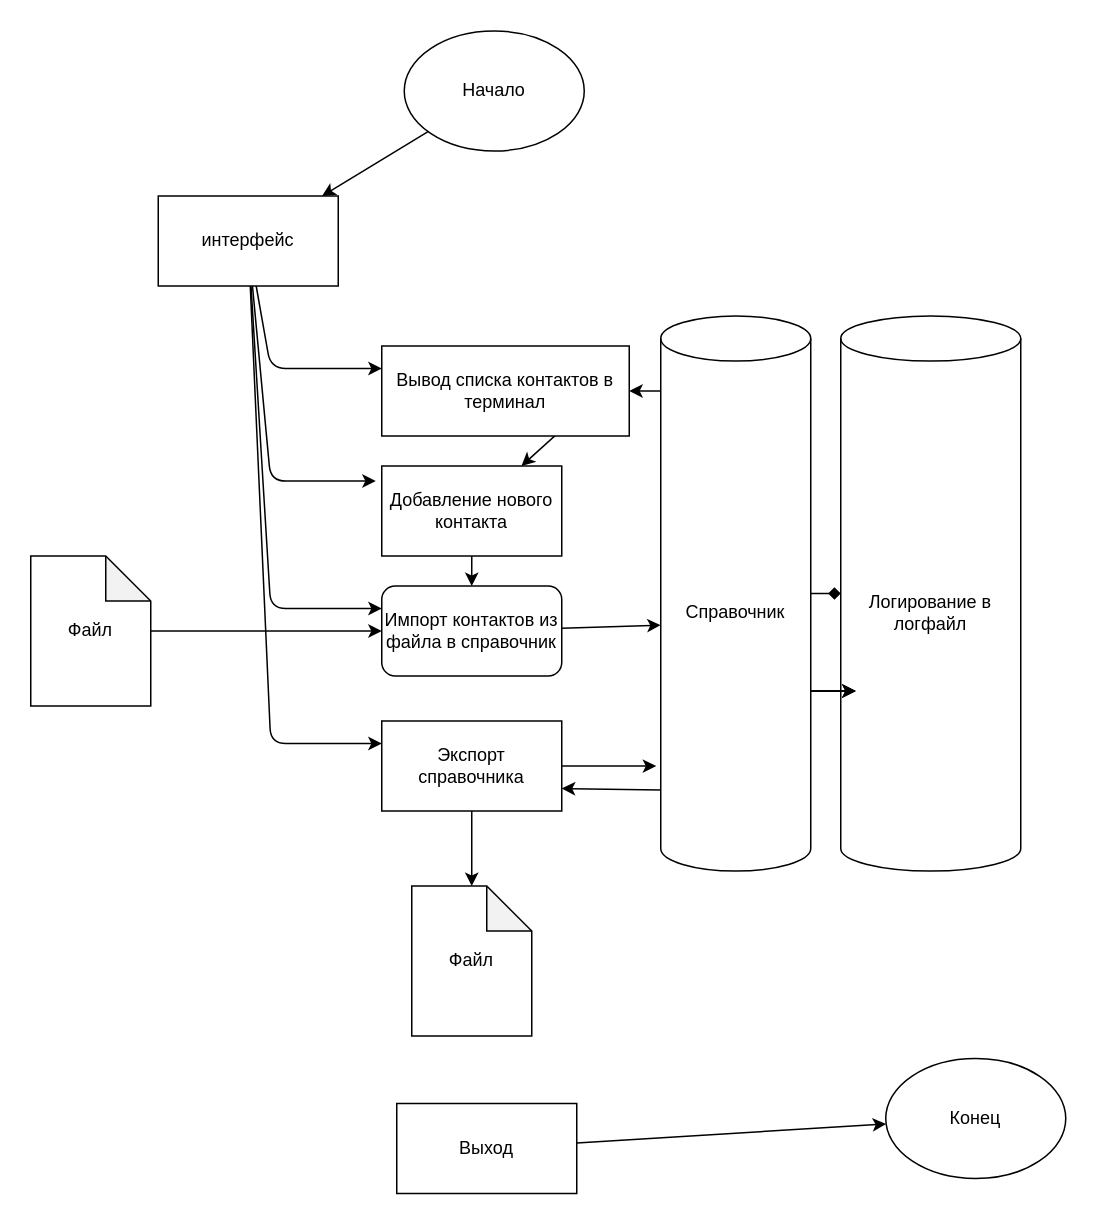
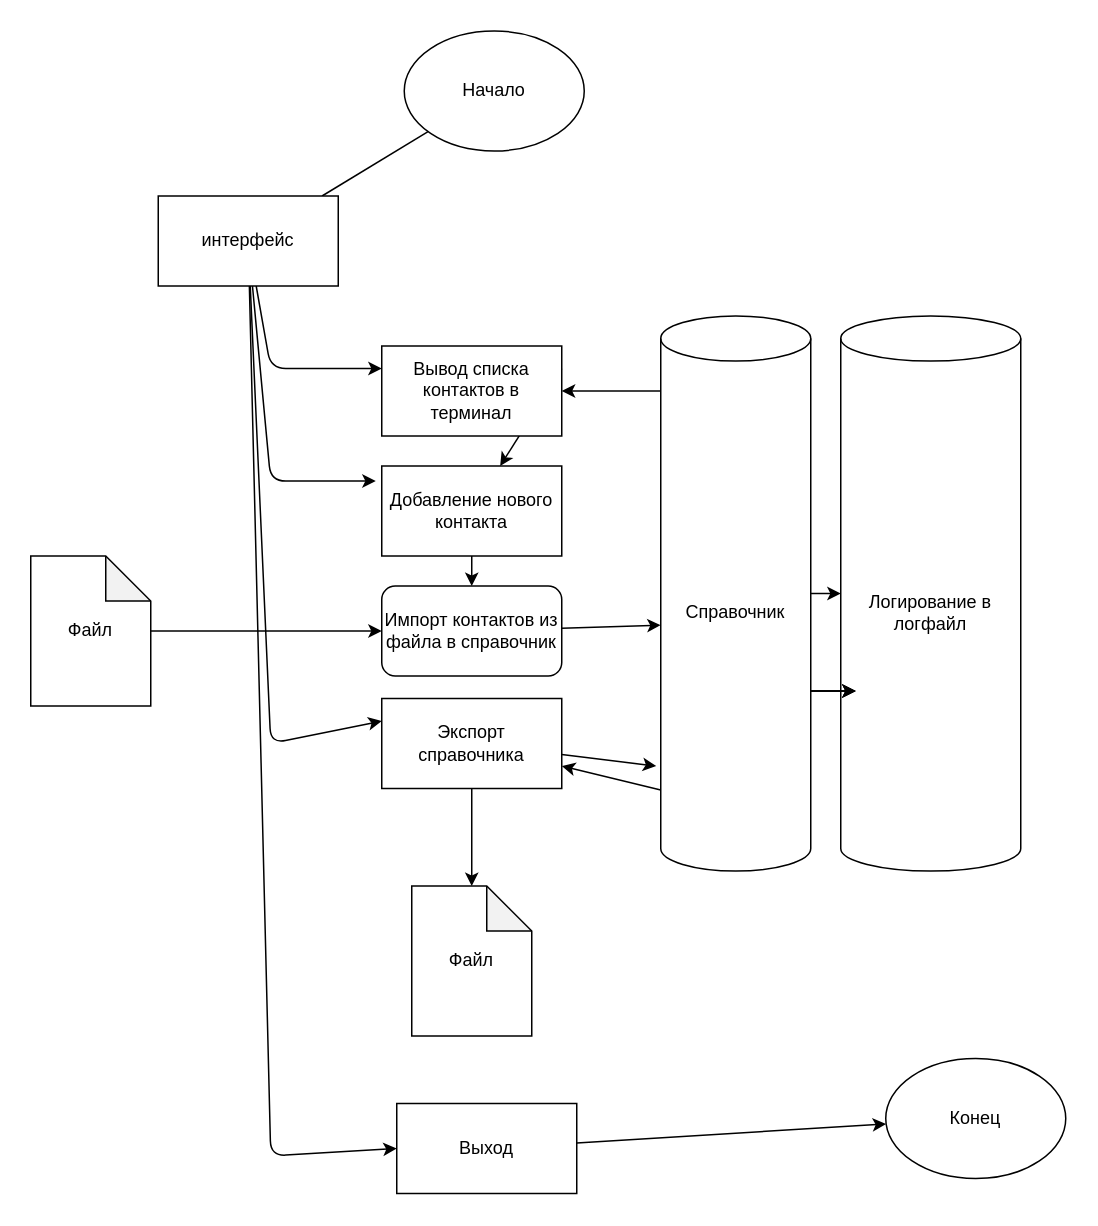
edge "Начало" -> "интерфейс": arrowhead classic -> none
node "Вывод списка контактов в терминал": size 248x90 -> 180x90
edge "интерфейс" -> "Импорт контактов из файла в справочник": removed
edge "Справочник" -> "Логирование в логфайл": arrowhead diamond -> classic
node "Экспорт справочника": moved (472, 766) -> (472, 743)
edge "интерфейс" -> "Выход": added
